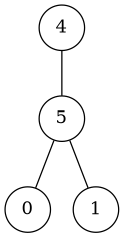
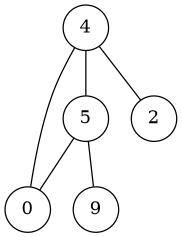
edge "4" -- "0": added
node "2": added
node "1": label "1" -> "9"
